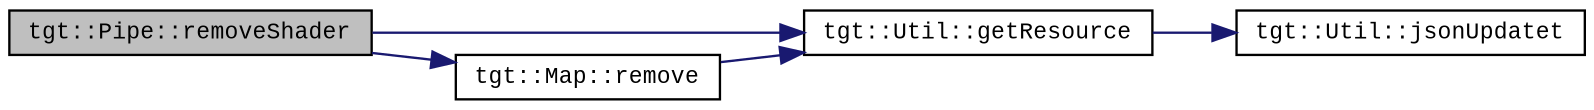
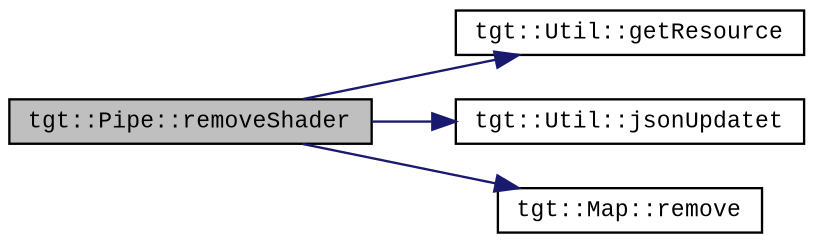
edge "tgt::Util::getResource" -> "tgt::Util::jsonUpdatet": now "tgt::Pipe::removeShader" -> "tgt::Util::jsonUpdatet"
edge "tgt::Map::remove" -> "tgt::Util::getResource": removed
